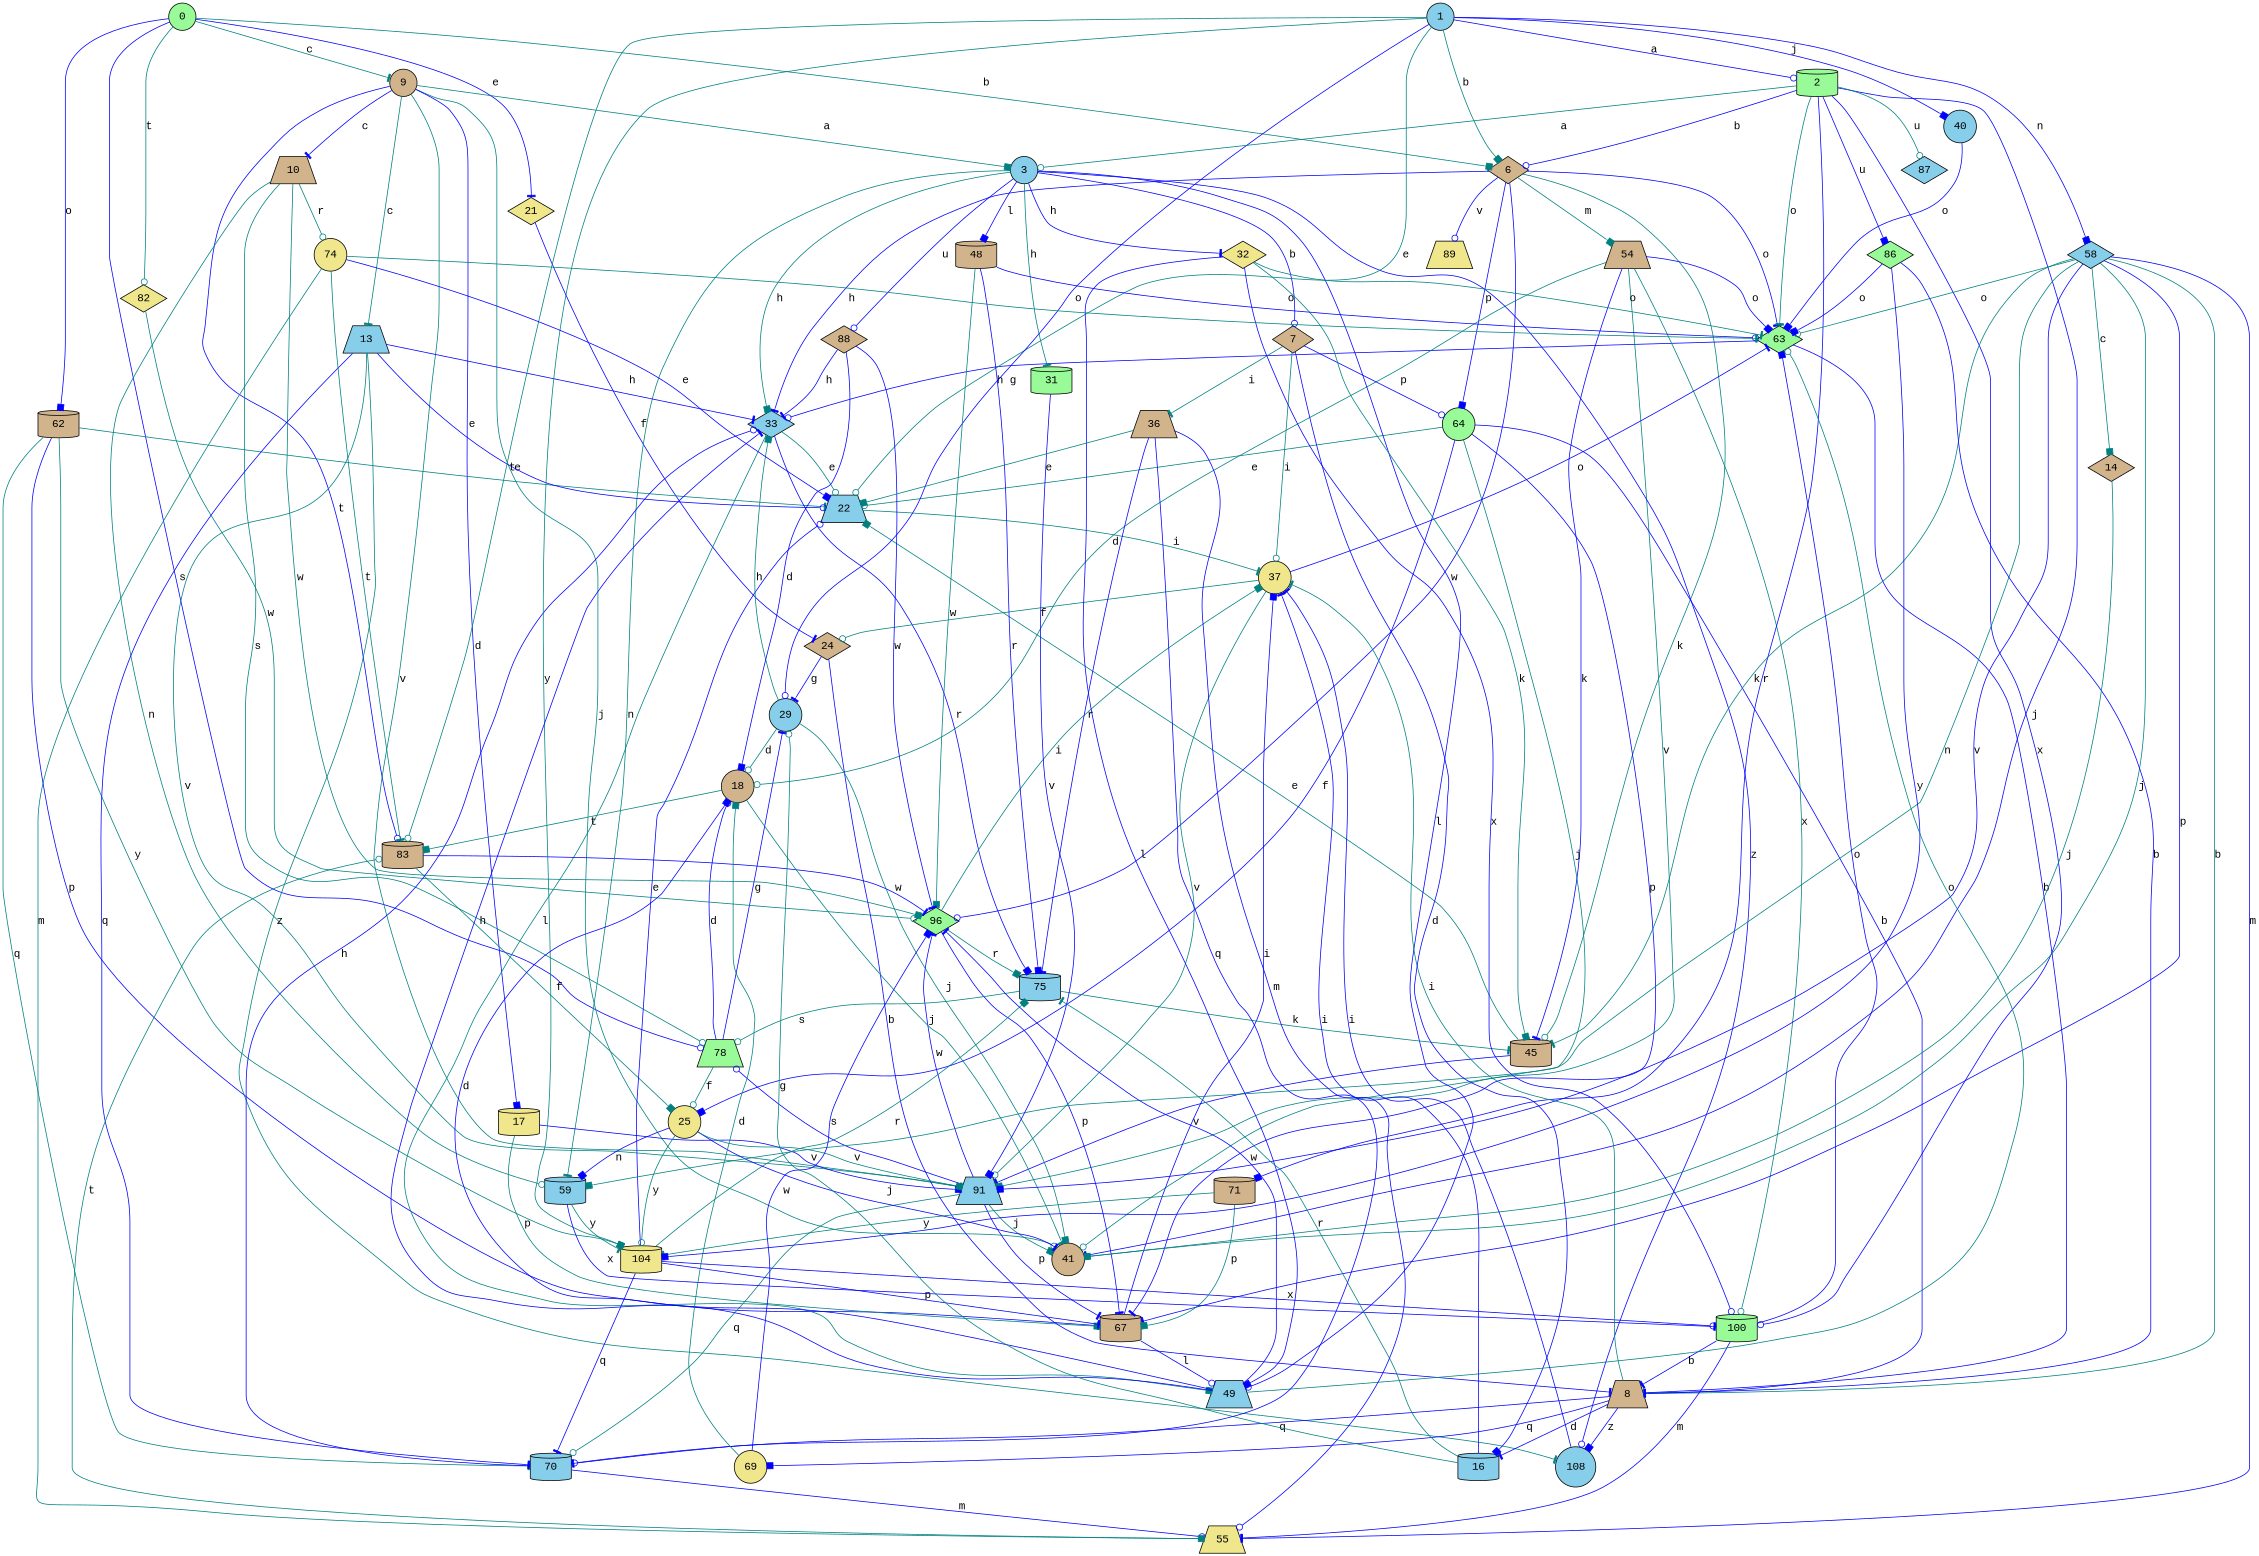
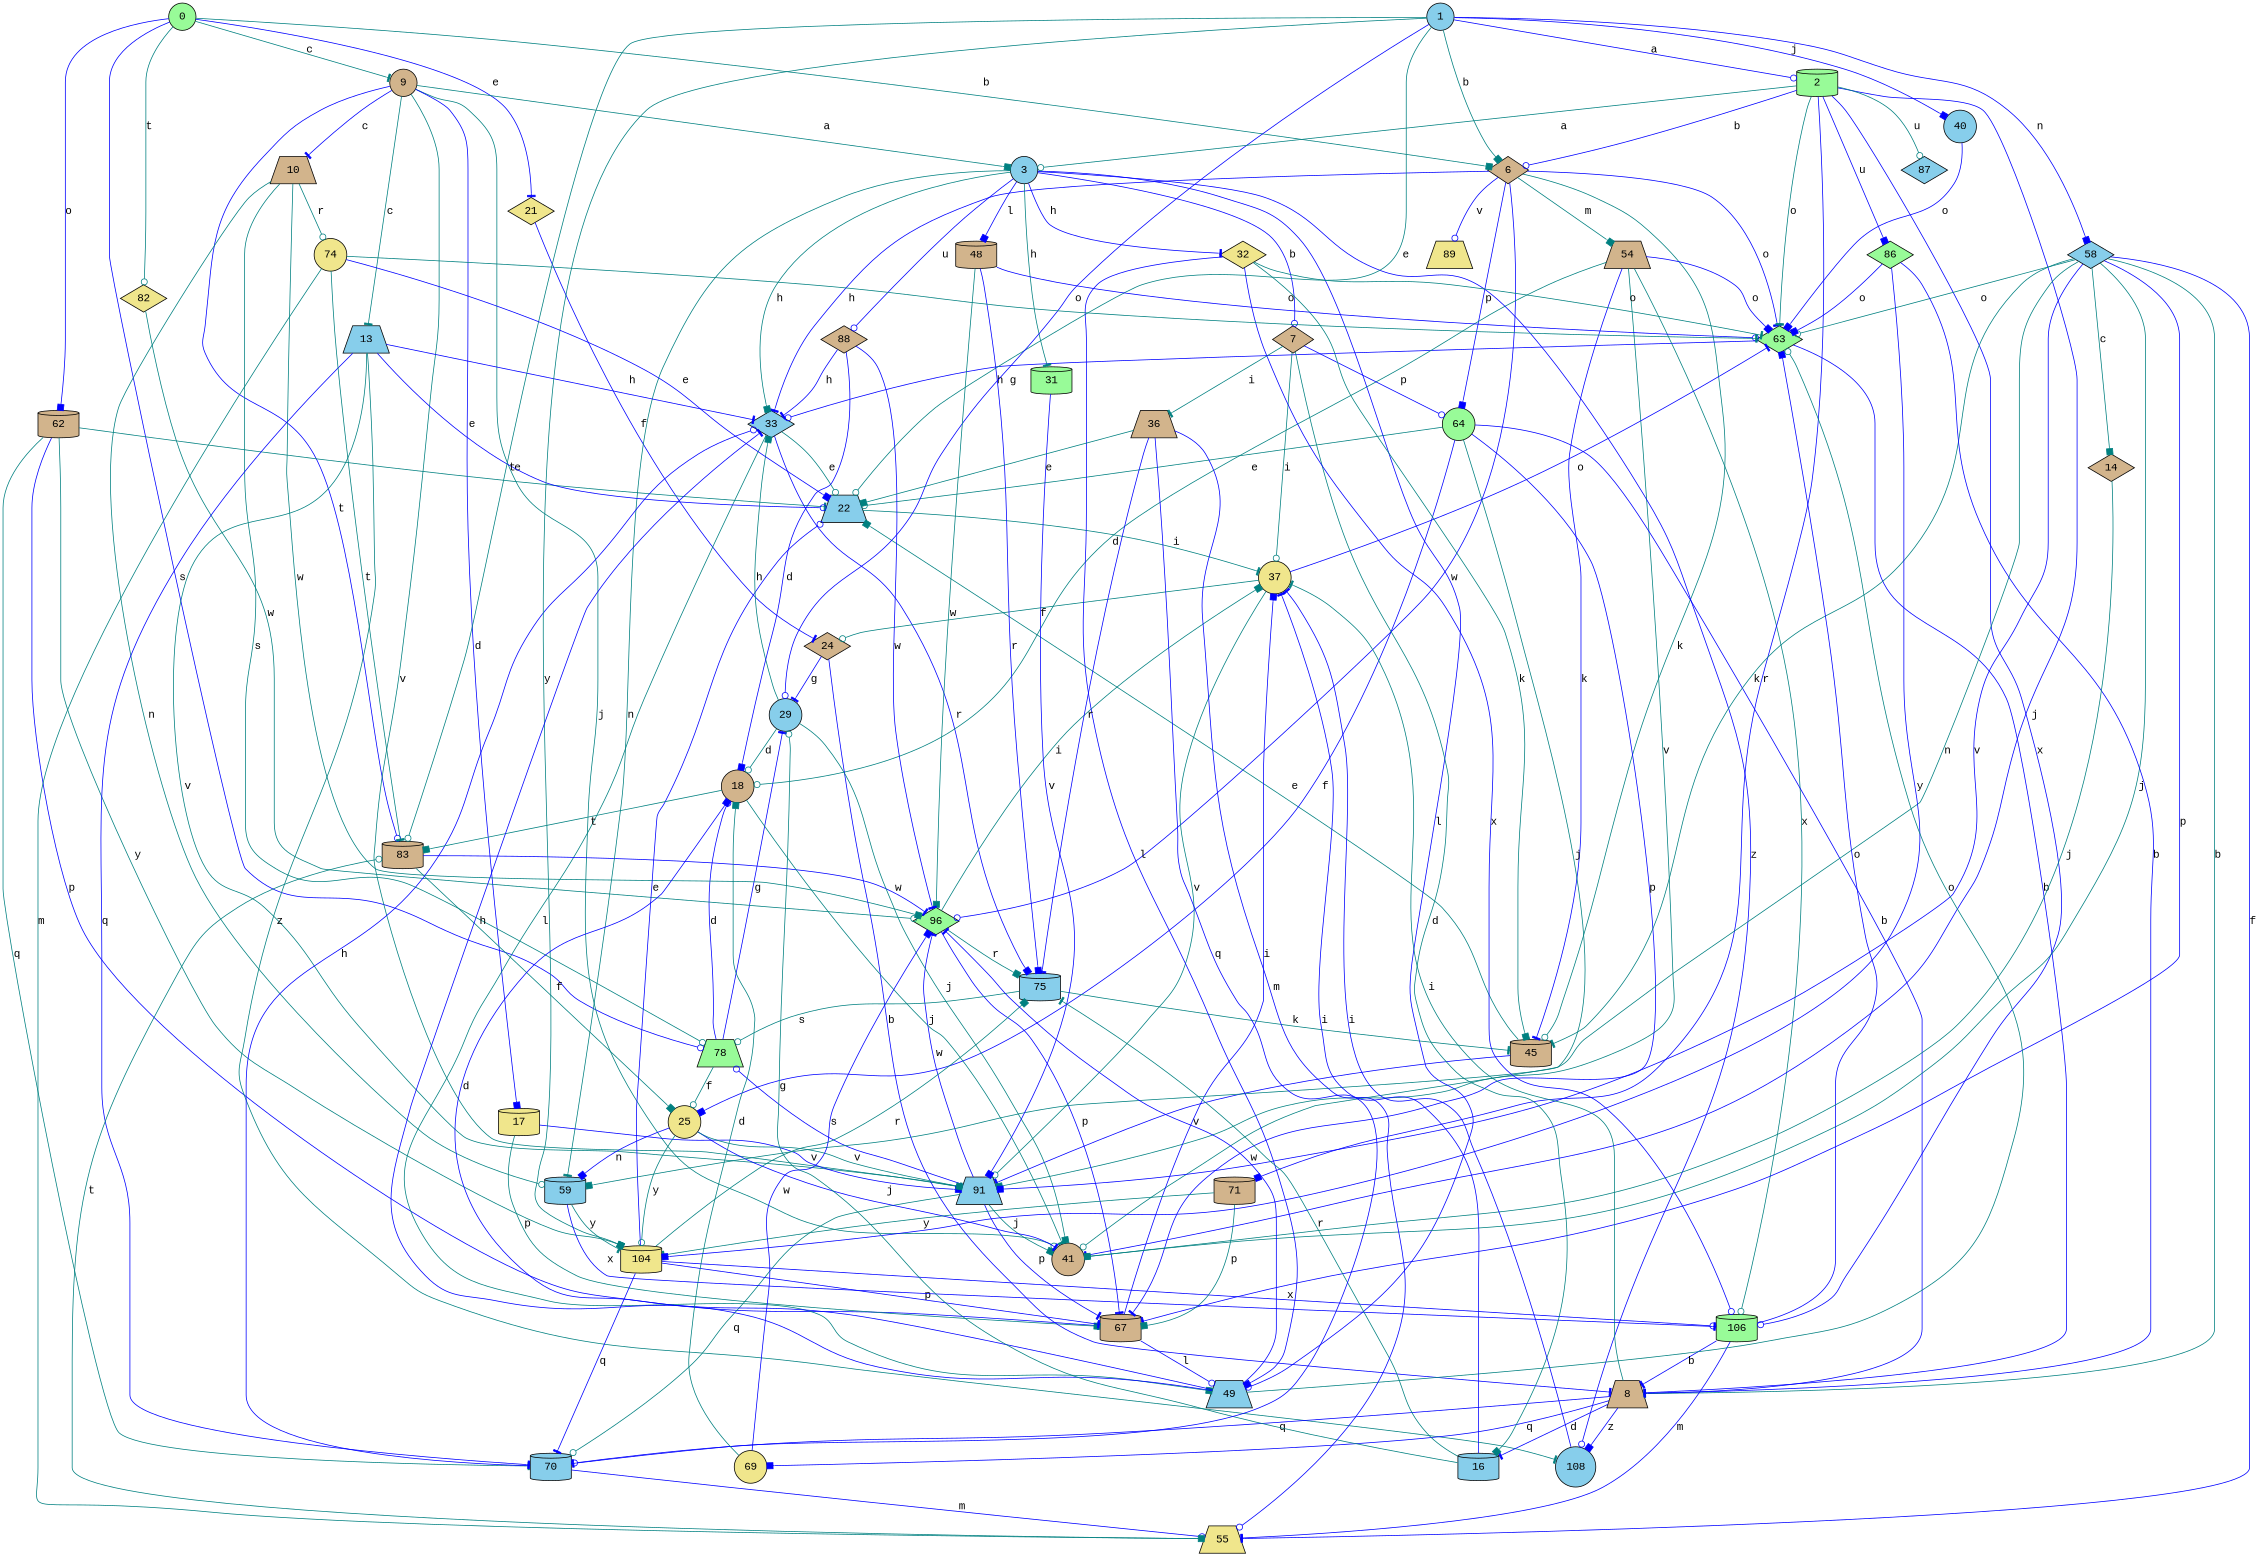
edge "58" -> "55": label "m" -> "f"
edge "7" -> "16": color blue -> teal
node "100": label "100" -> "106"
